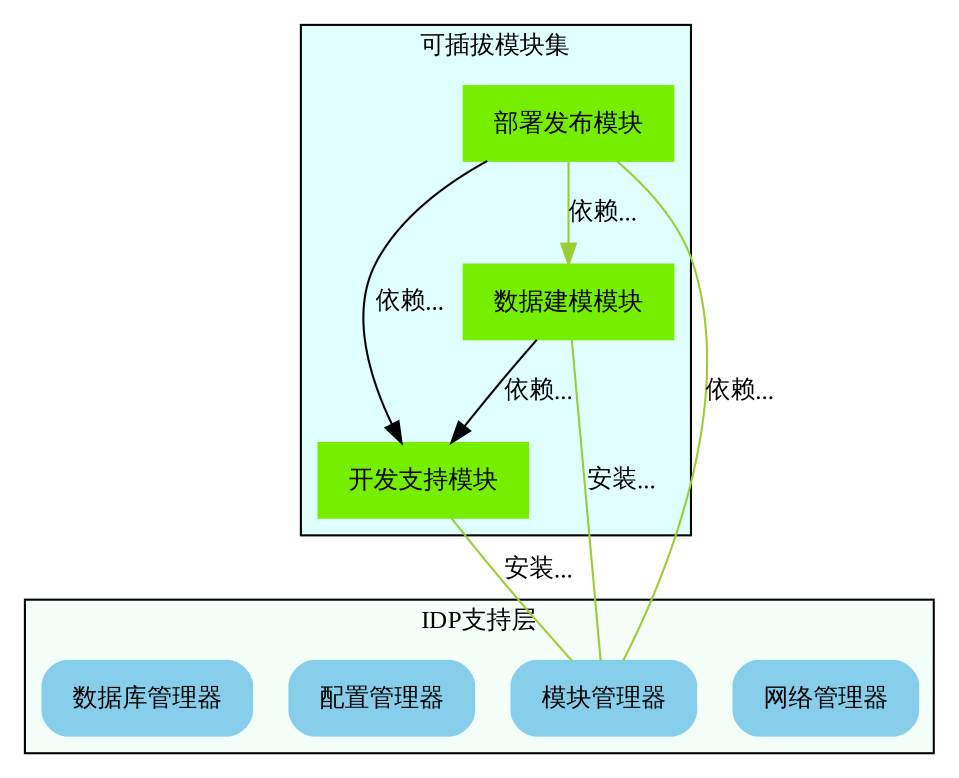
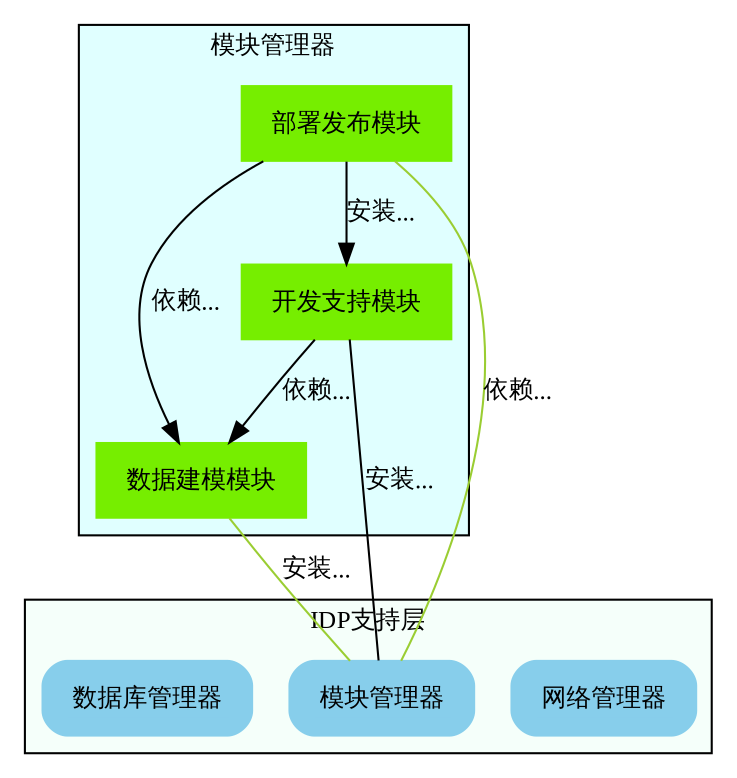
cluster "可插拔模块集": label "可插拔模块集" -> "模块管理器"
edge "部署发布模块" -> "数据建模模块": color yellowgreen -> black
edge "部署发布模块" -> "开发支持模块": label "依赖..." -> "安装..."
edge "数据建模模块" -> "开发支持模块": reversed
edge "开发支持模块" -- "模块管理器": color yellowgreen -> black
node "配置管理器": removed
